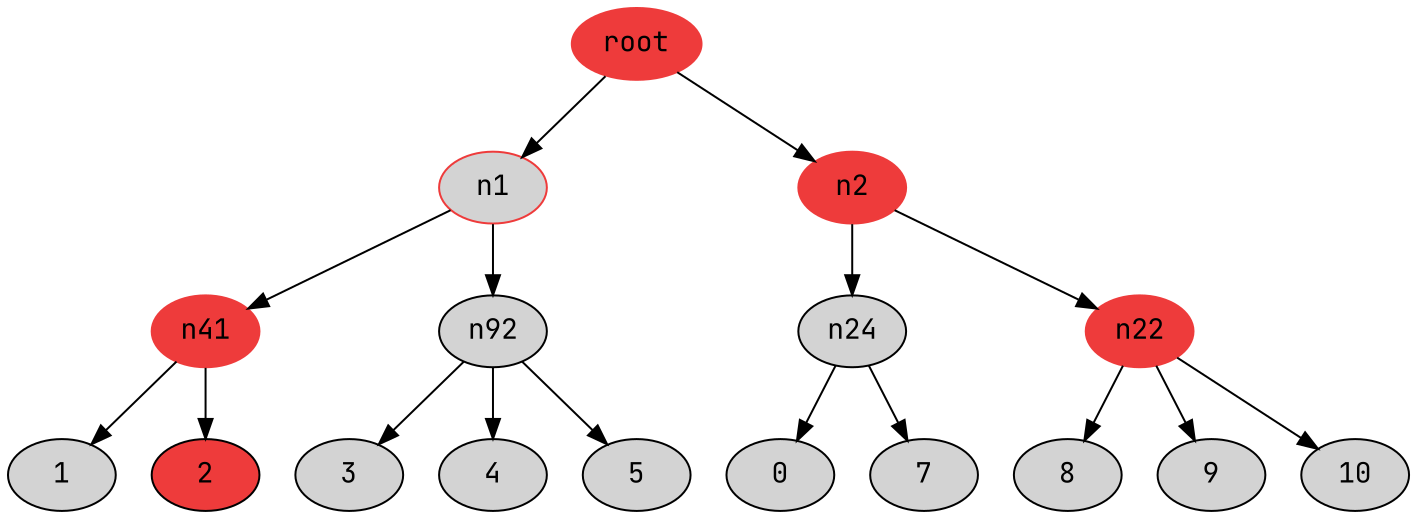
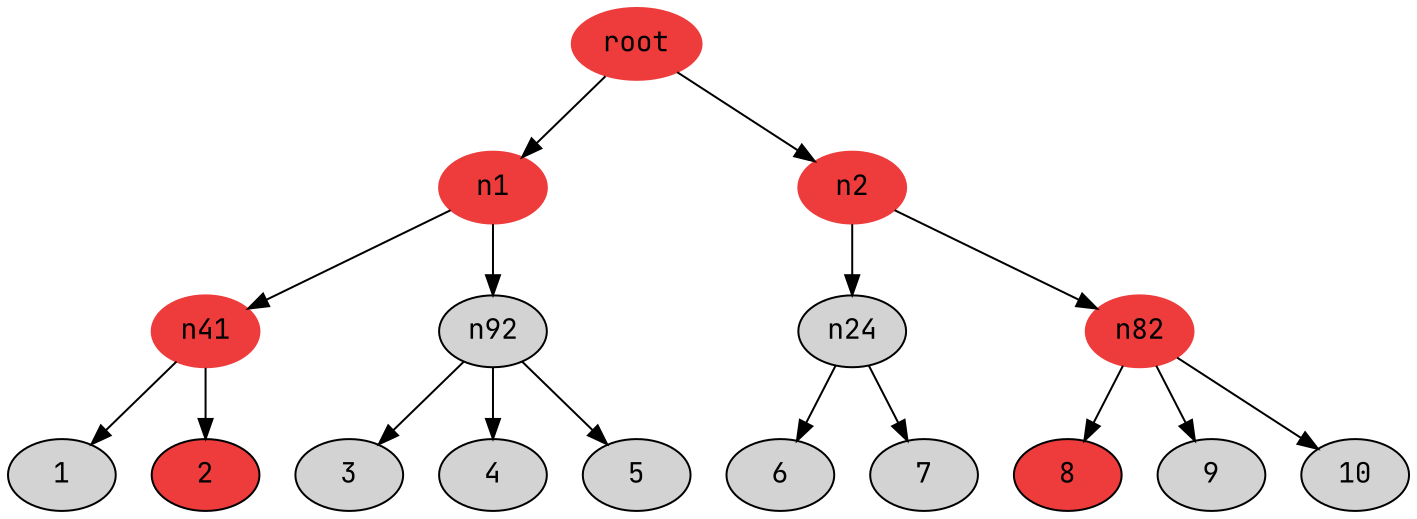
node "n1": fillcolor lightgrey -> brown2
node "n22": label "n22" -> "n82"
node "0": label "0" -> "6"
node "8": fillcolor lightgrey -> brown2
